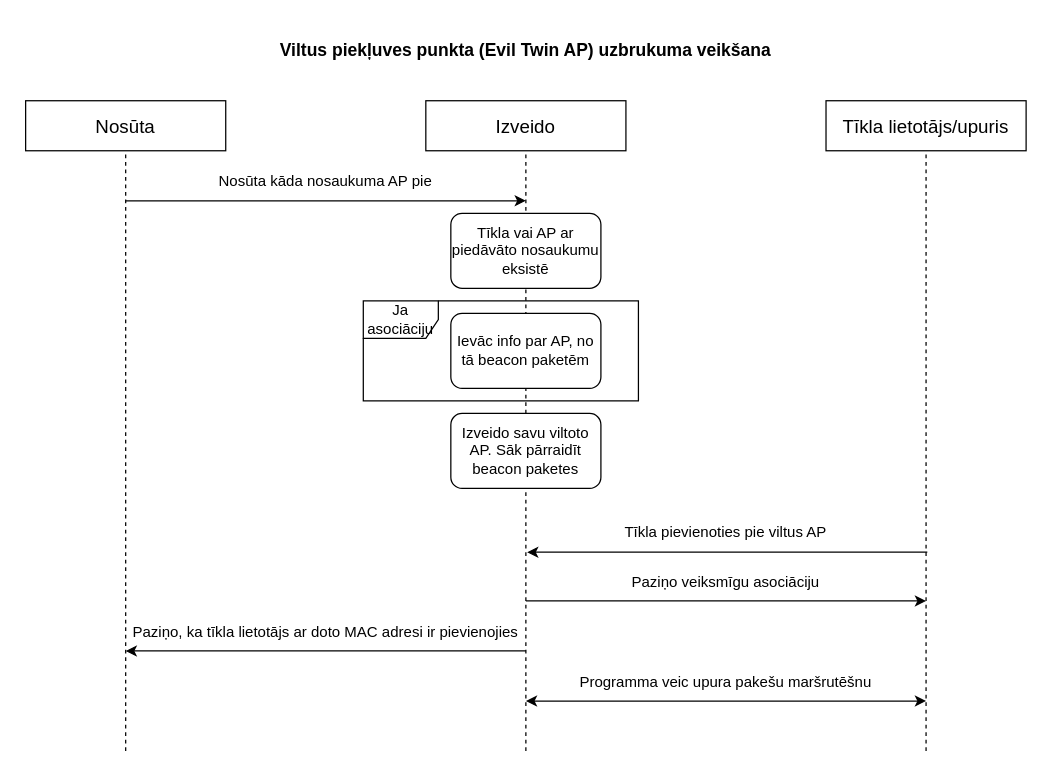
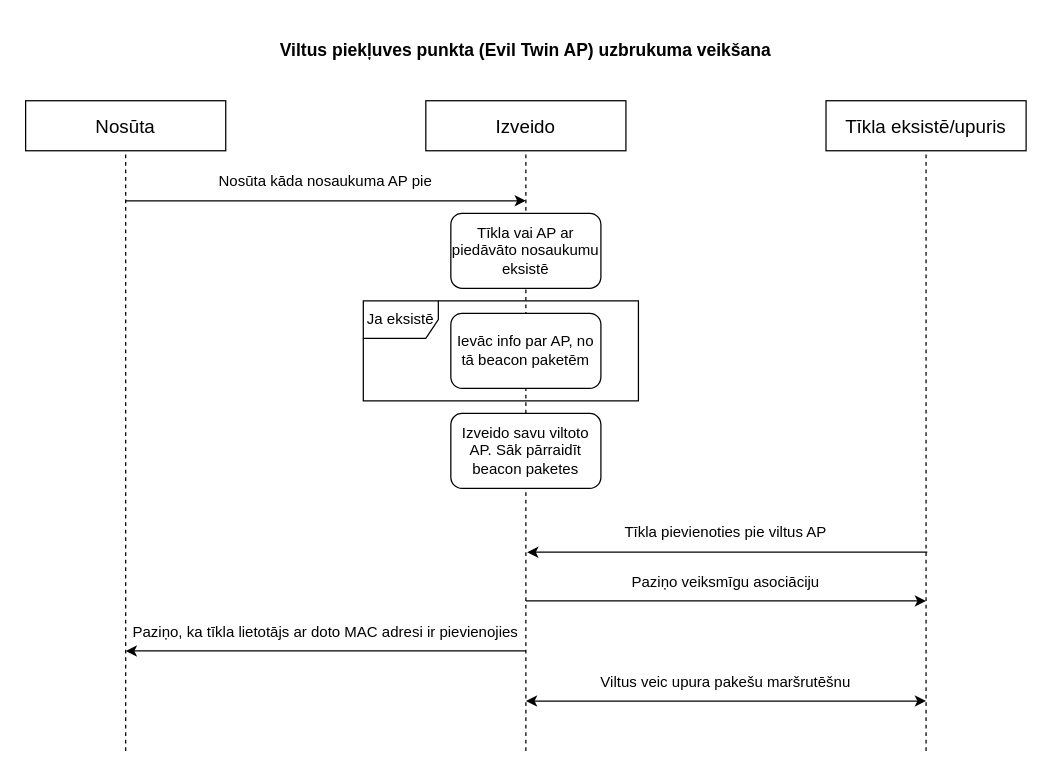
node "Tīkla lietotājs/upuris": label "Tīkla lietotājs/upuris" -> "Tīkla eksistē/upuris"
node "Ja asociāciju": label "Ja asociāciju" -> "Ja eksistē"
node "Programma veic upura pakešu maršrutēšnu": label "Programma veic upura pakešu maršrutēšnu" -> "Viltus veic upura pakešu maršrutēšnu"
